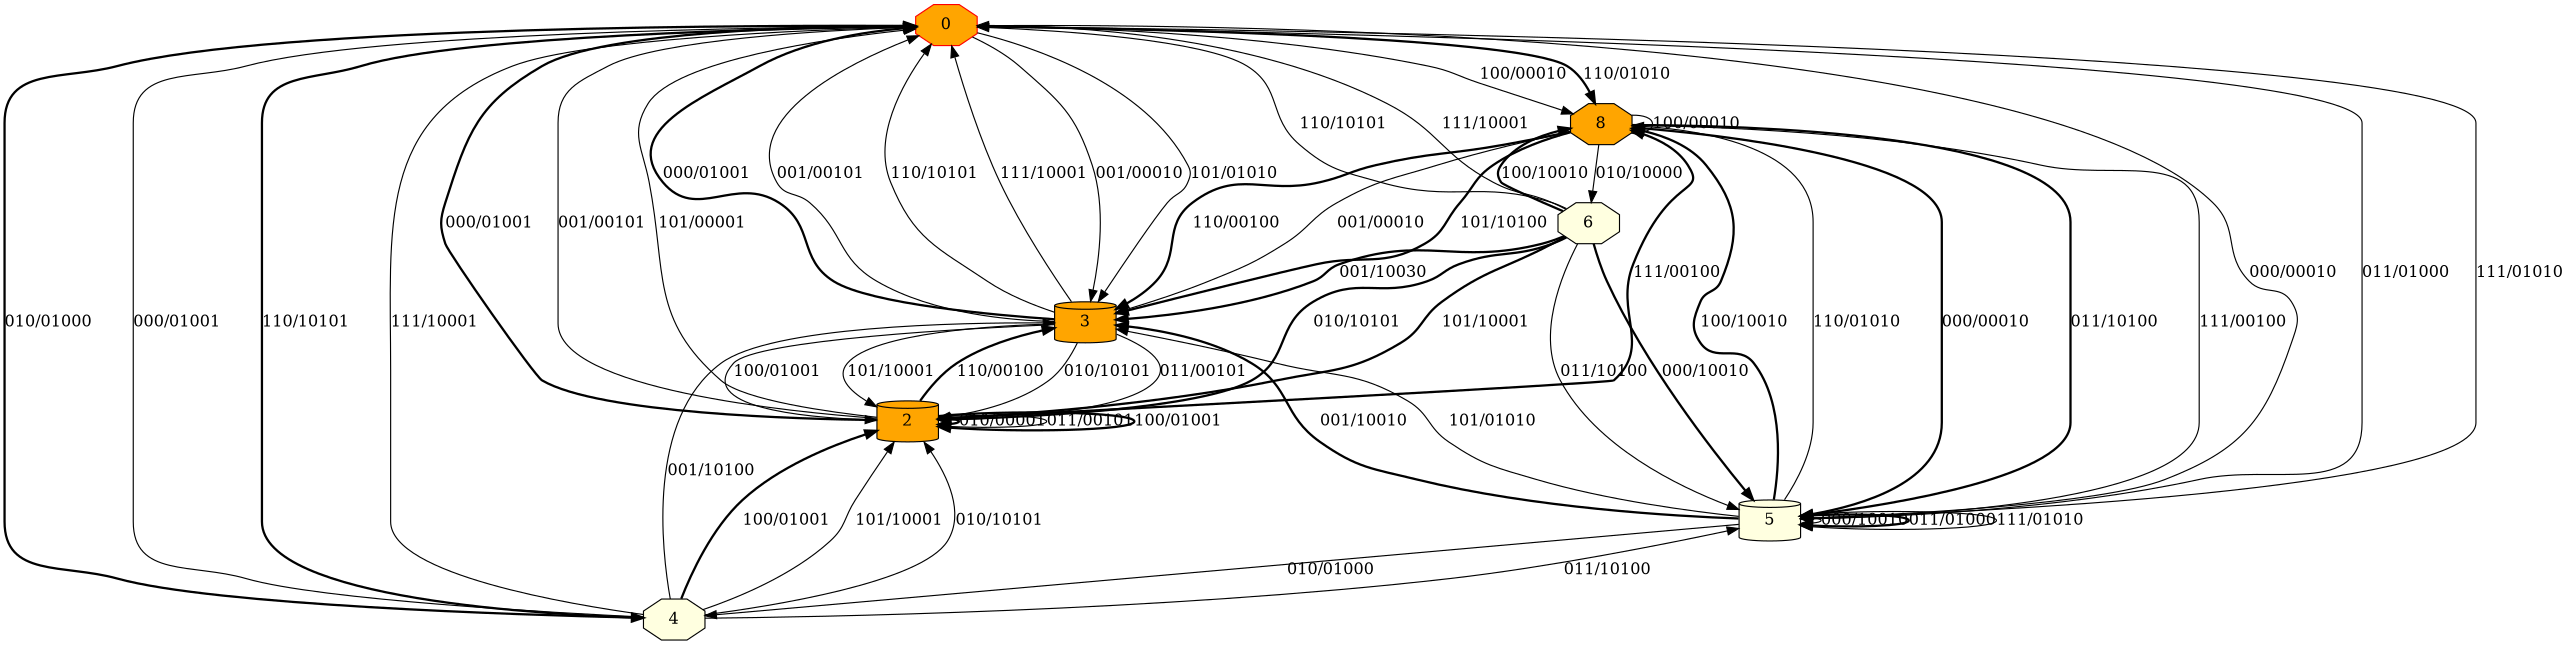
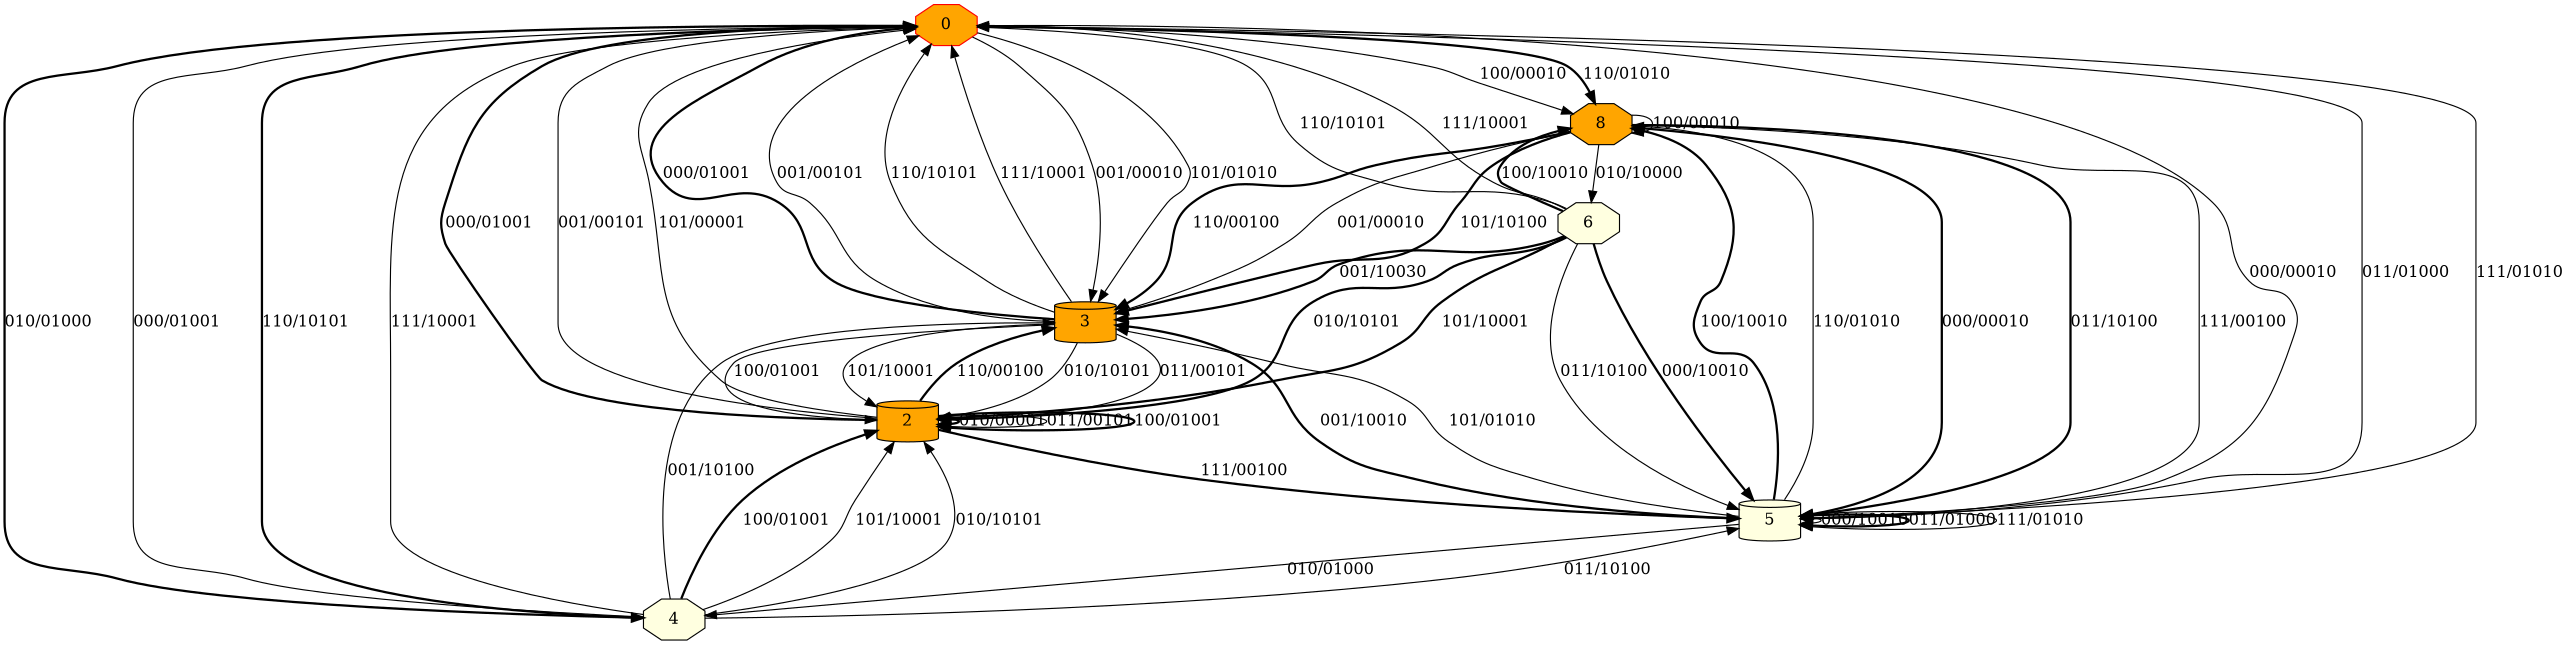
edge "2" -> "8": now "2" -> "5"
